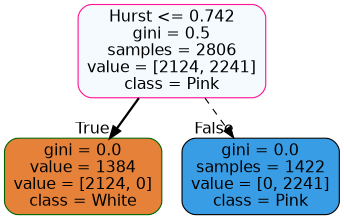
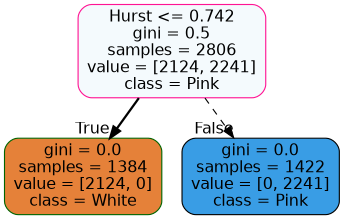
node "gini = 0.0 value = 1384 value = [2124, 0] class = White": label "gini = 0.0 value = 1384 value = [2124, 0] class = White" -> "gini = 0.0 samples = 1384 value = [2124, 0] class = White"
